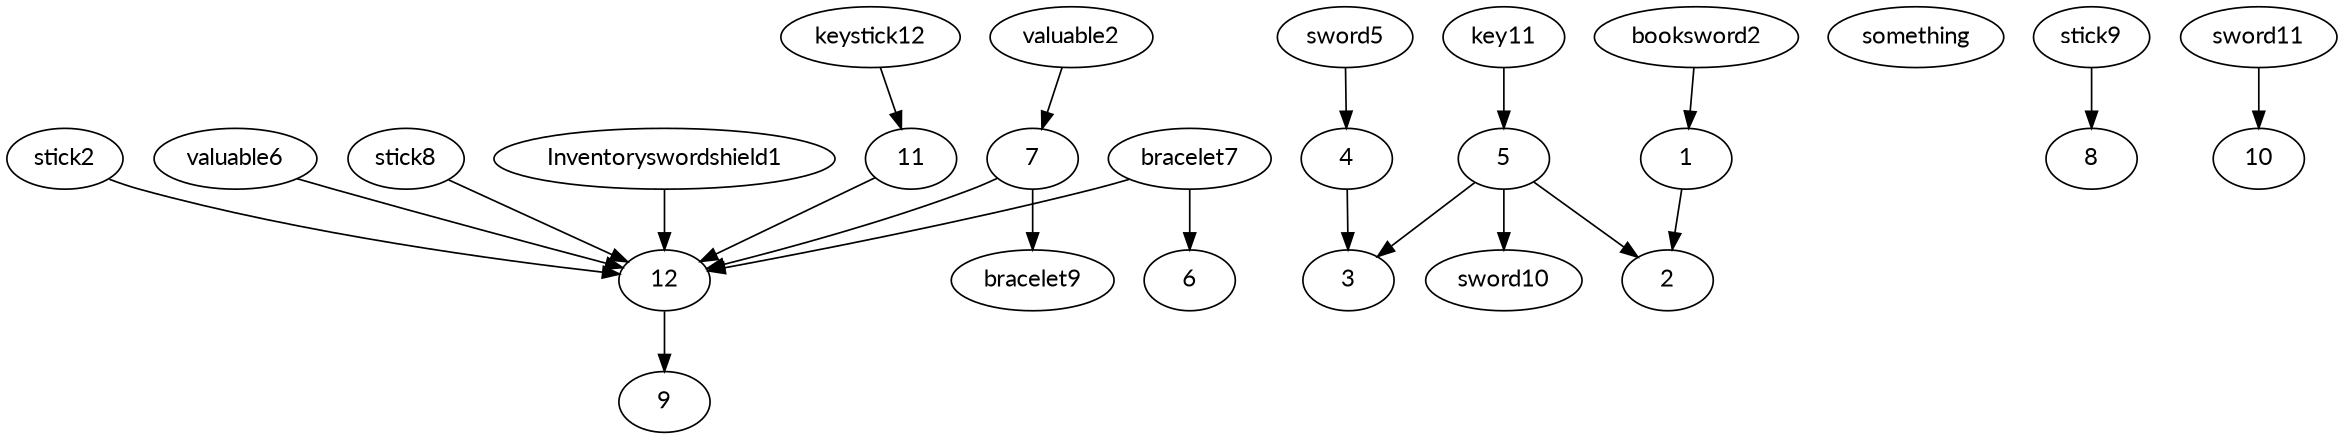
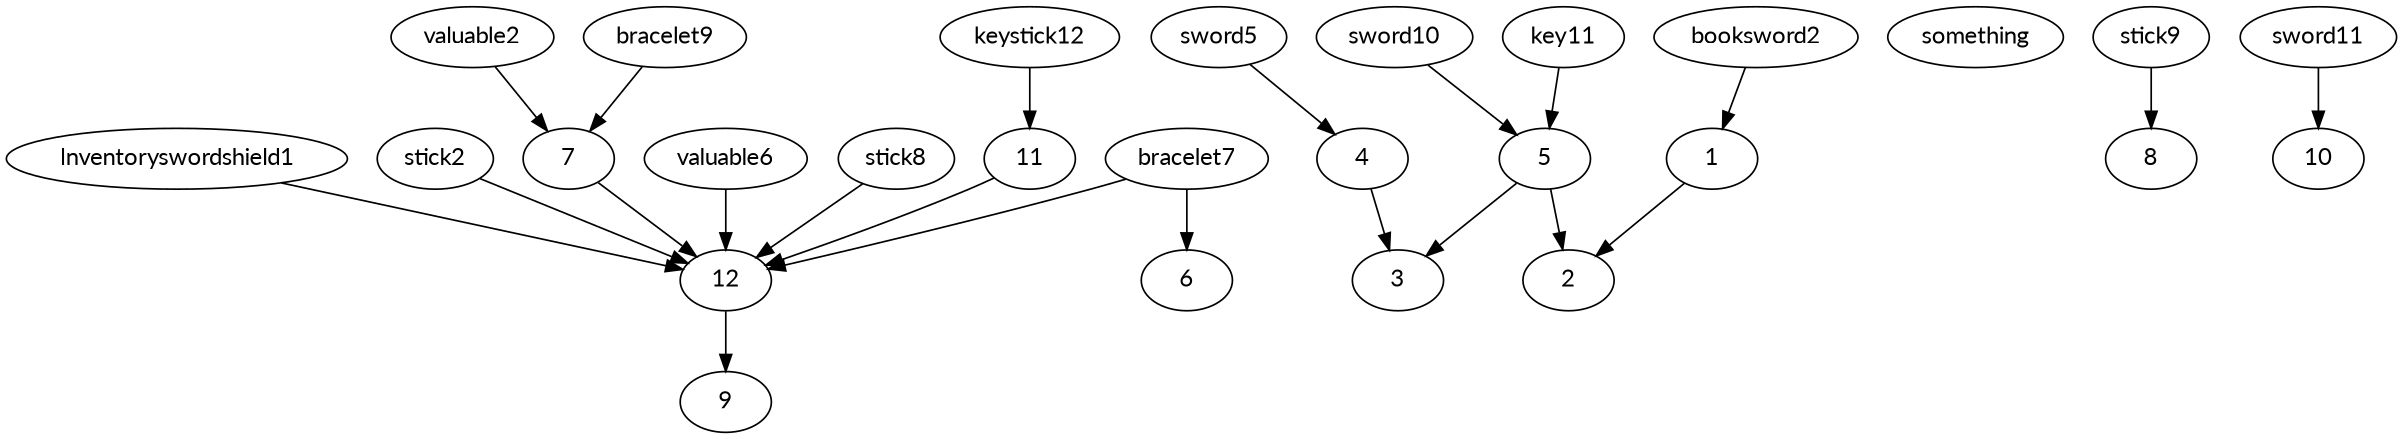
edge "5" -> "sword10": reversed
edge "7" -> "bracelet9": reversed
